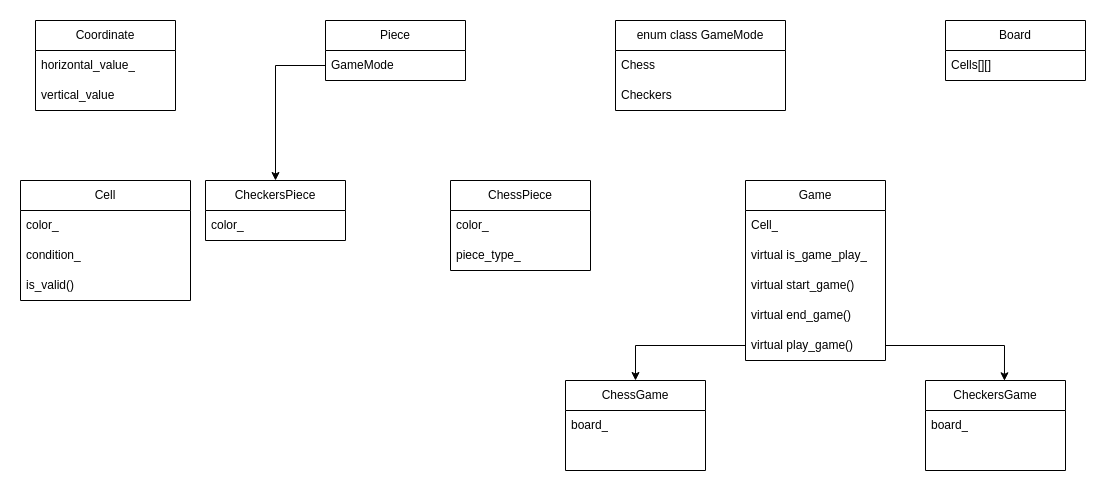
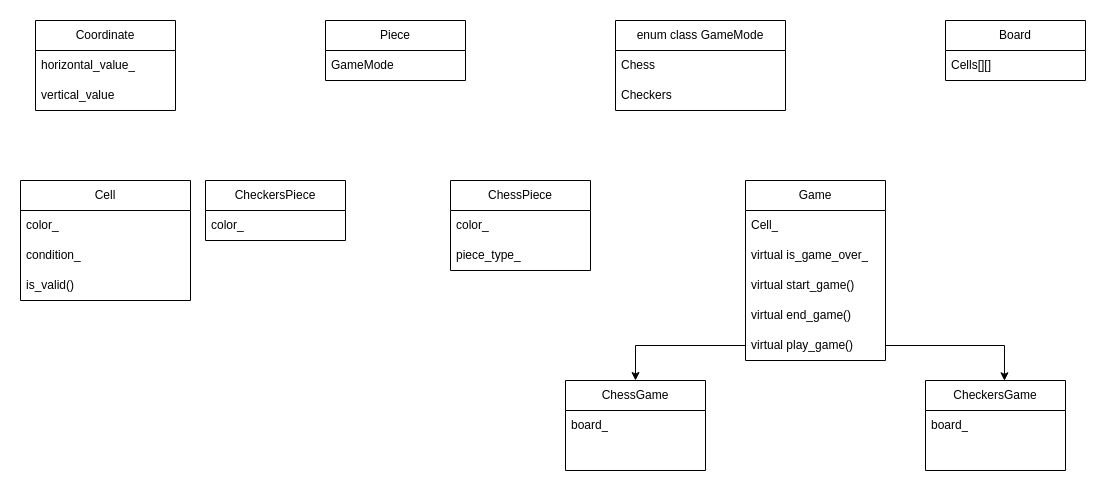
edge "GameMode" -> "CheckersPiece": removed
node "virtual is_game_play_": label "virtual is_game_play_" -> "virtual is_game_over_"
